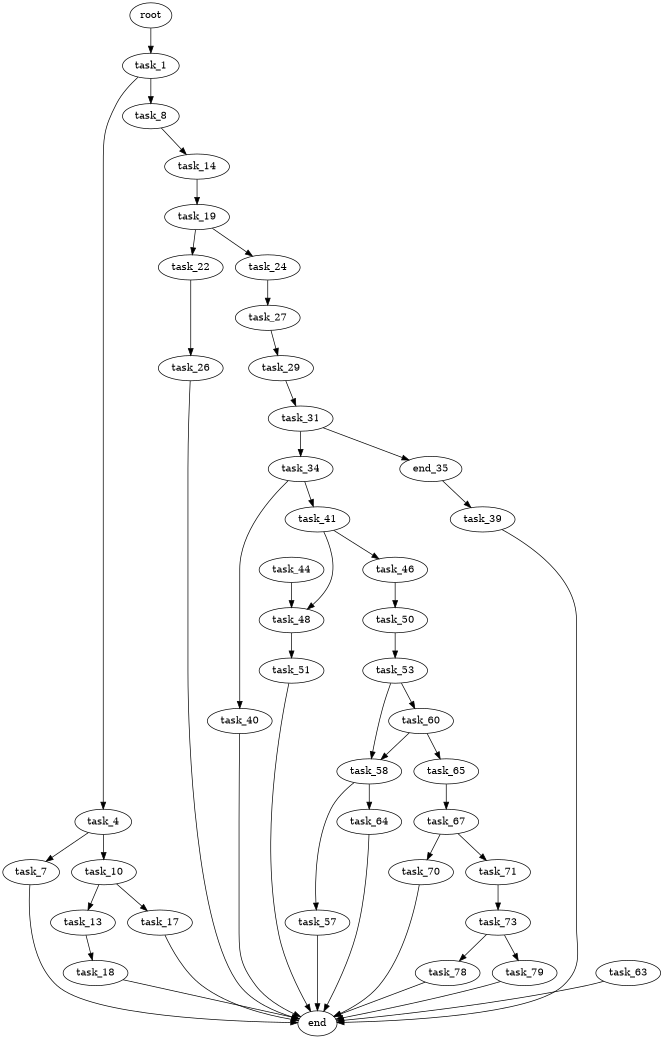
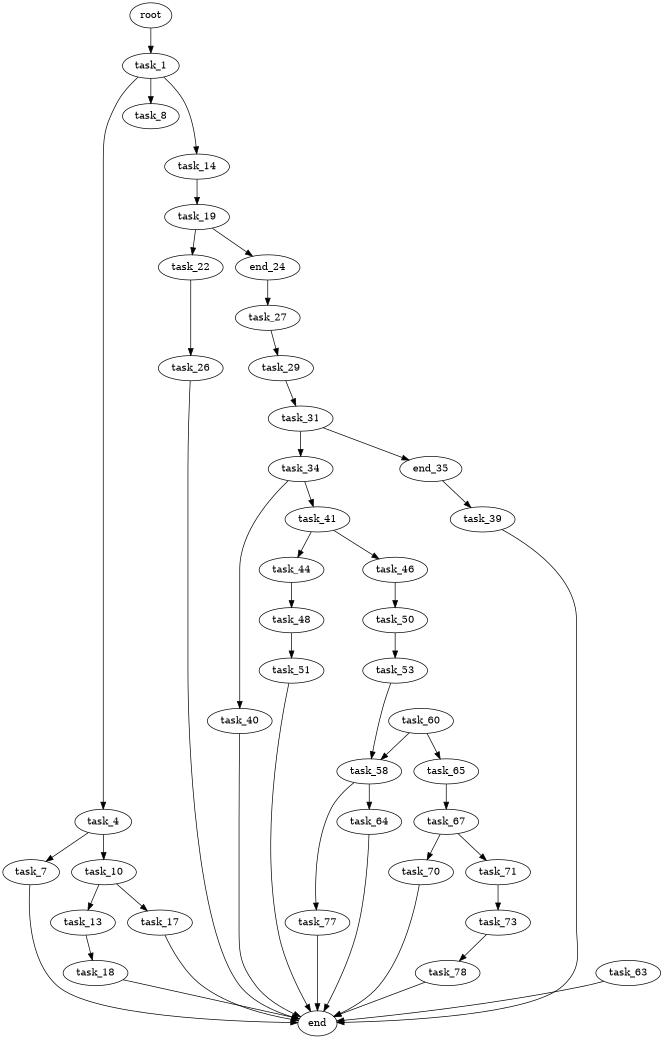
edge "task_8" -> "task_14": now "task_1" -> "task_14"
node "task_24": label "task_24" -> "end_24"
edge "task_41" -> "task_48": now "task_41" -> "task_44"
edge "task_53" -> "task_60": removed
node "task_57": label "task_57" -> "task_77"
node "task_79": removed
